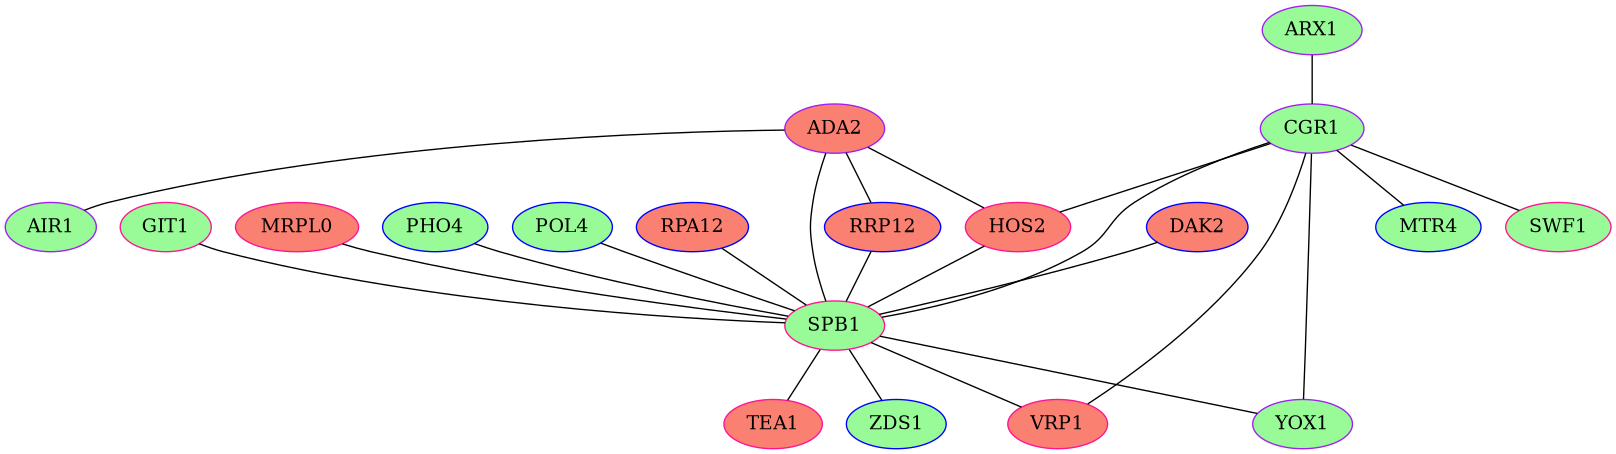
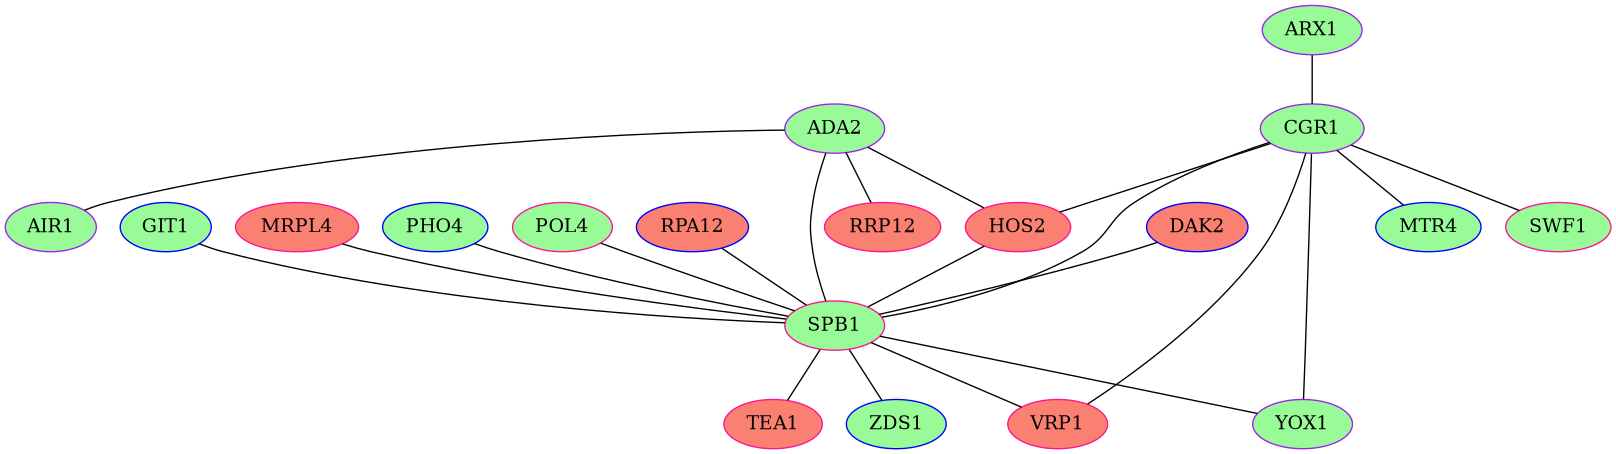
node "ADA2": fillcolor salmon -> palegreen
node "GIT1": color deeppink -> blue
node "MRPL0": label "MRPL0" -> "MRPL4"
node "POL4": color blue -> deeppink
node "RRP12": color blue -> deeppink
edge "RRP12" -- "SPB1": removed
